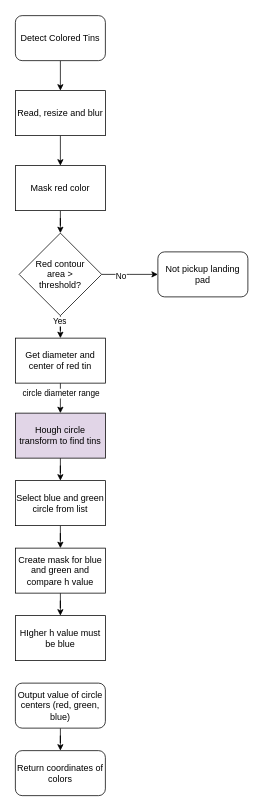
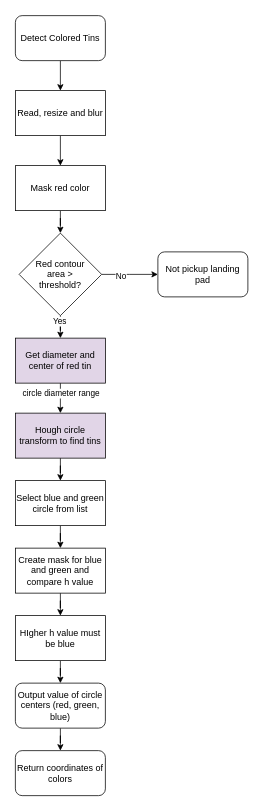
node "Get diameter and center of red tin": fillcolor #ffffff -> #e1d5e7
edge "HIgher h value must be blue" -> "Output value of circle centers (red, green, blue)": added
